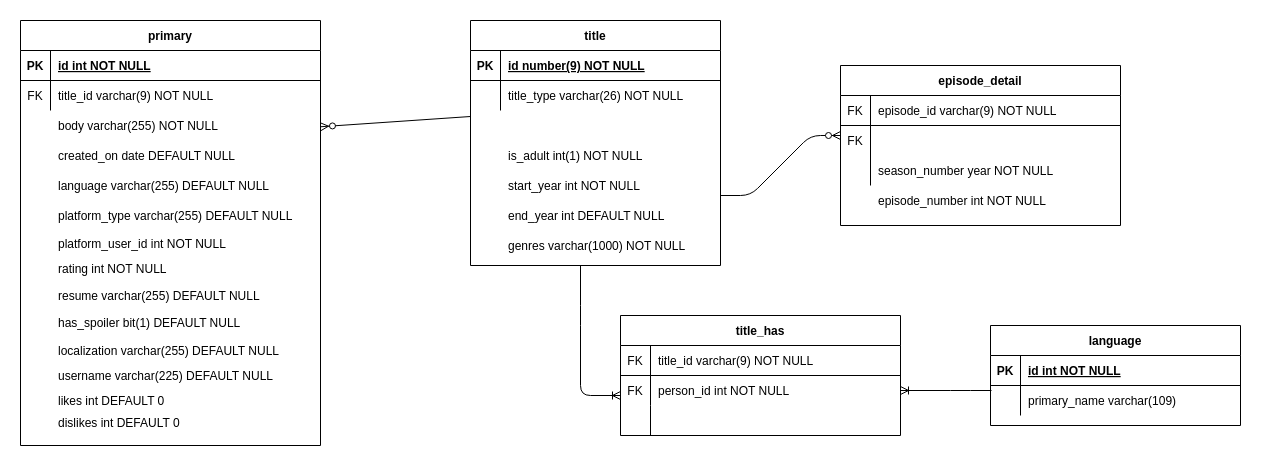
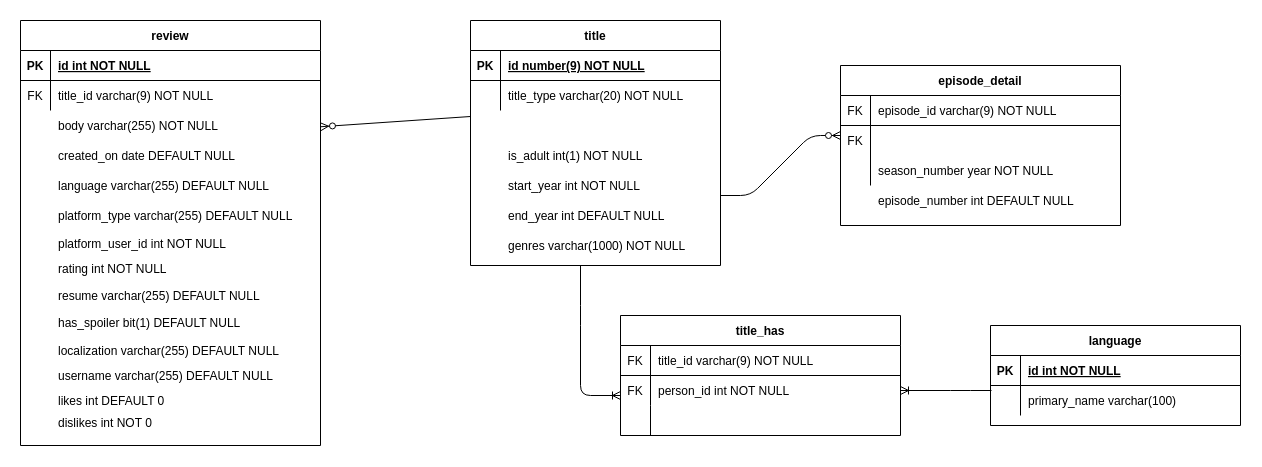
node "primary": label "primary" -> "review"
node "title_type varchar(26) NOT NULL": label "title_type varchar(26) NOT NULL" -> "title_type varchar(20) NOT NULL"
node "episode_number int NOT NULL": label "episode_number int NOT NULL" -> "episode_number int DEFAULT NULL"
node "username varchar(225) DEFAULT NULL": label "username varchar(225) DEFAULT NULL" -> "username varchar(255) DEFAULT NULL"
node "primary_name varchar(109)": label "primary_name varchar(109)" -> "primary_name varchar(100)"
node "dislikes int DEFAULT 0": label "dislikes int DEFAULT 0" -> "dislikes int NOT 0"
